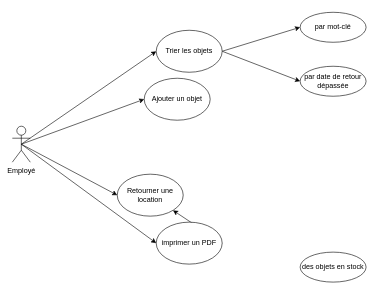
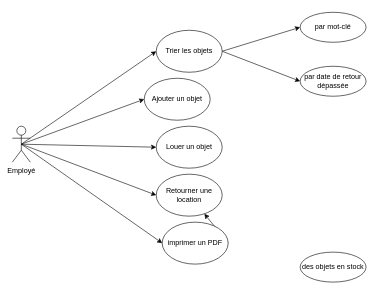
edge "Employé" -> "Louer un objet": added
node "Louer un objet": added
node "Retourner une location": moved (150, 195) -> (189, 195)
node "imprimer un PDF": moved (189, 243) -> (195, 243)
